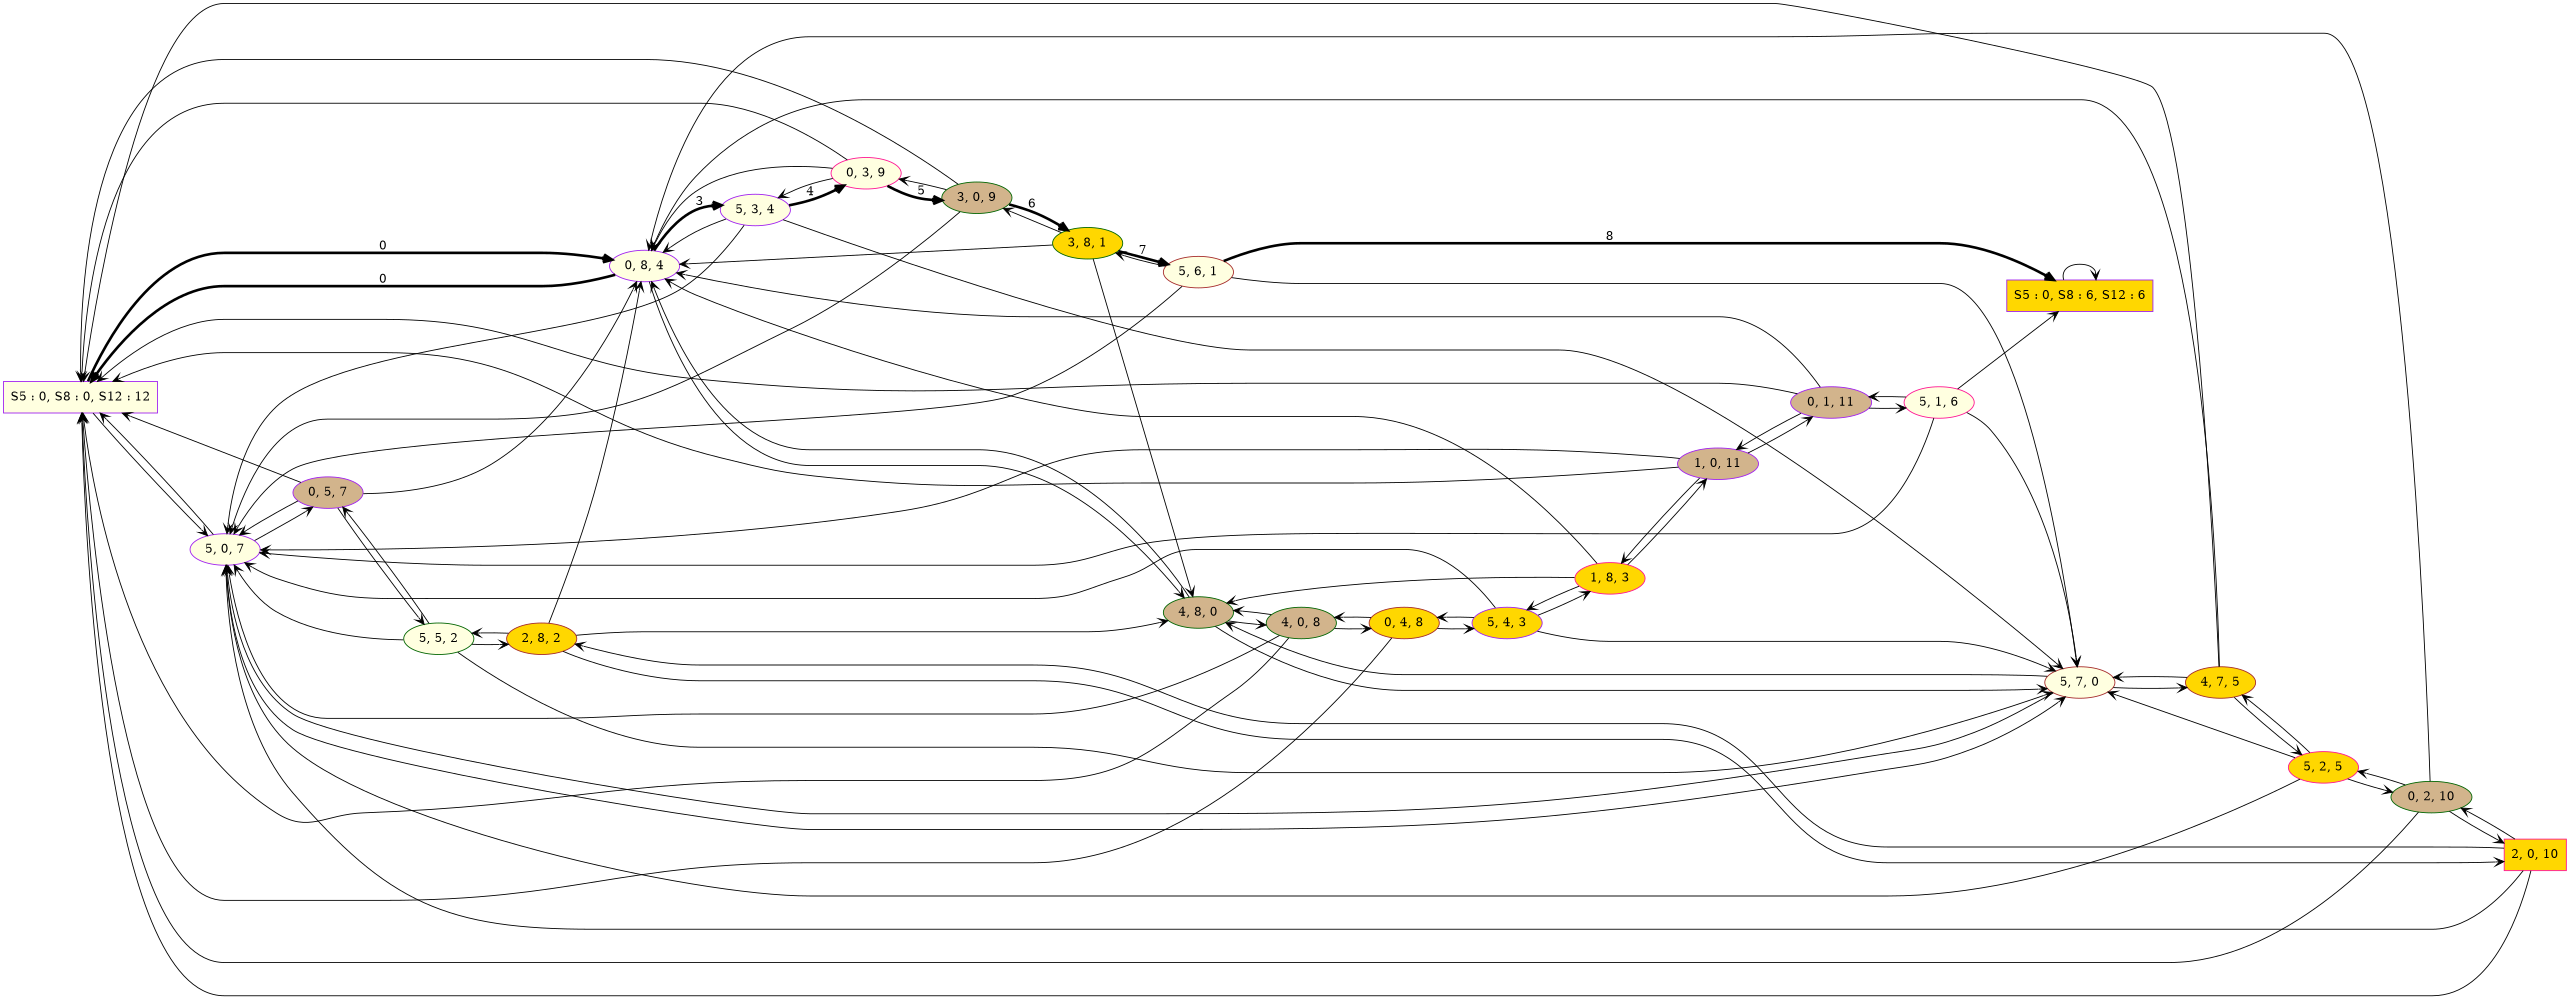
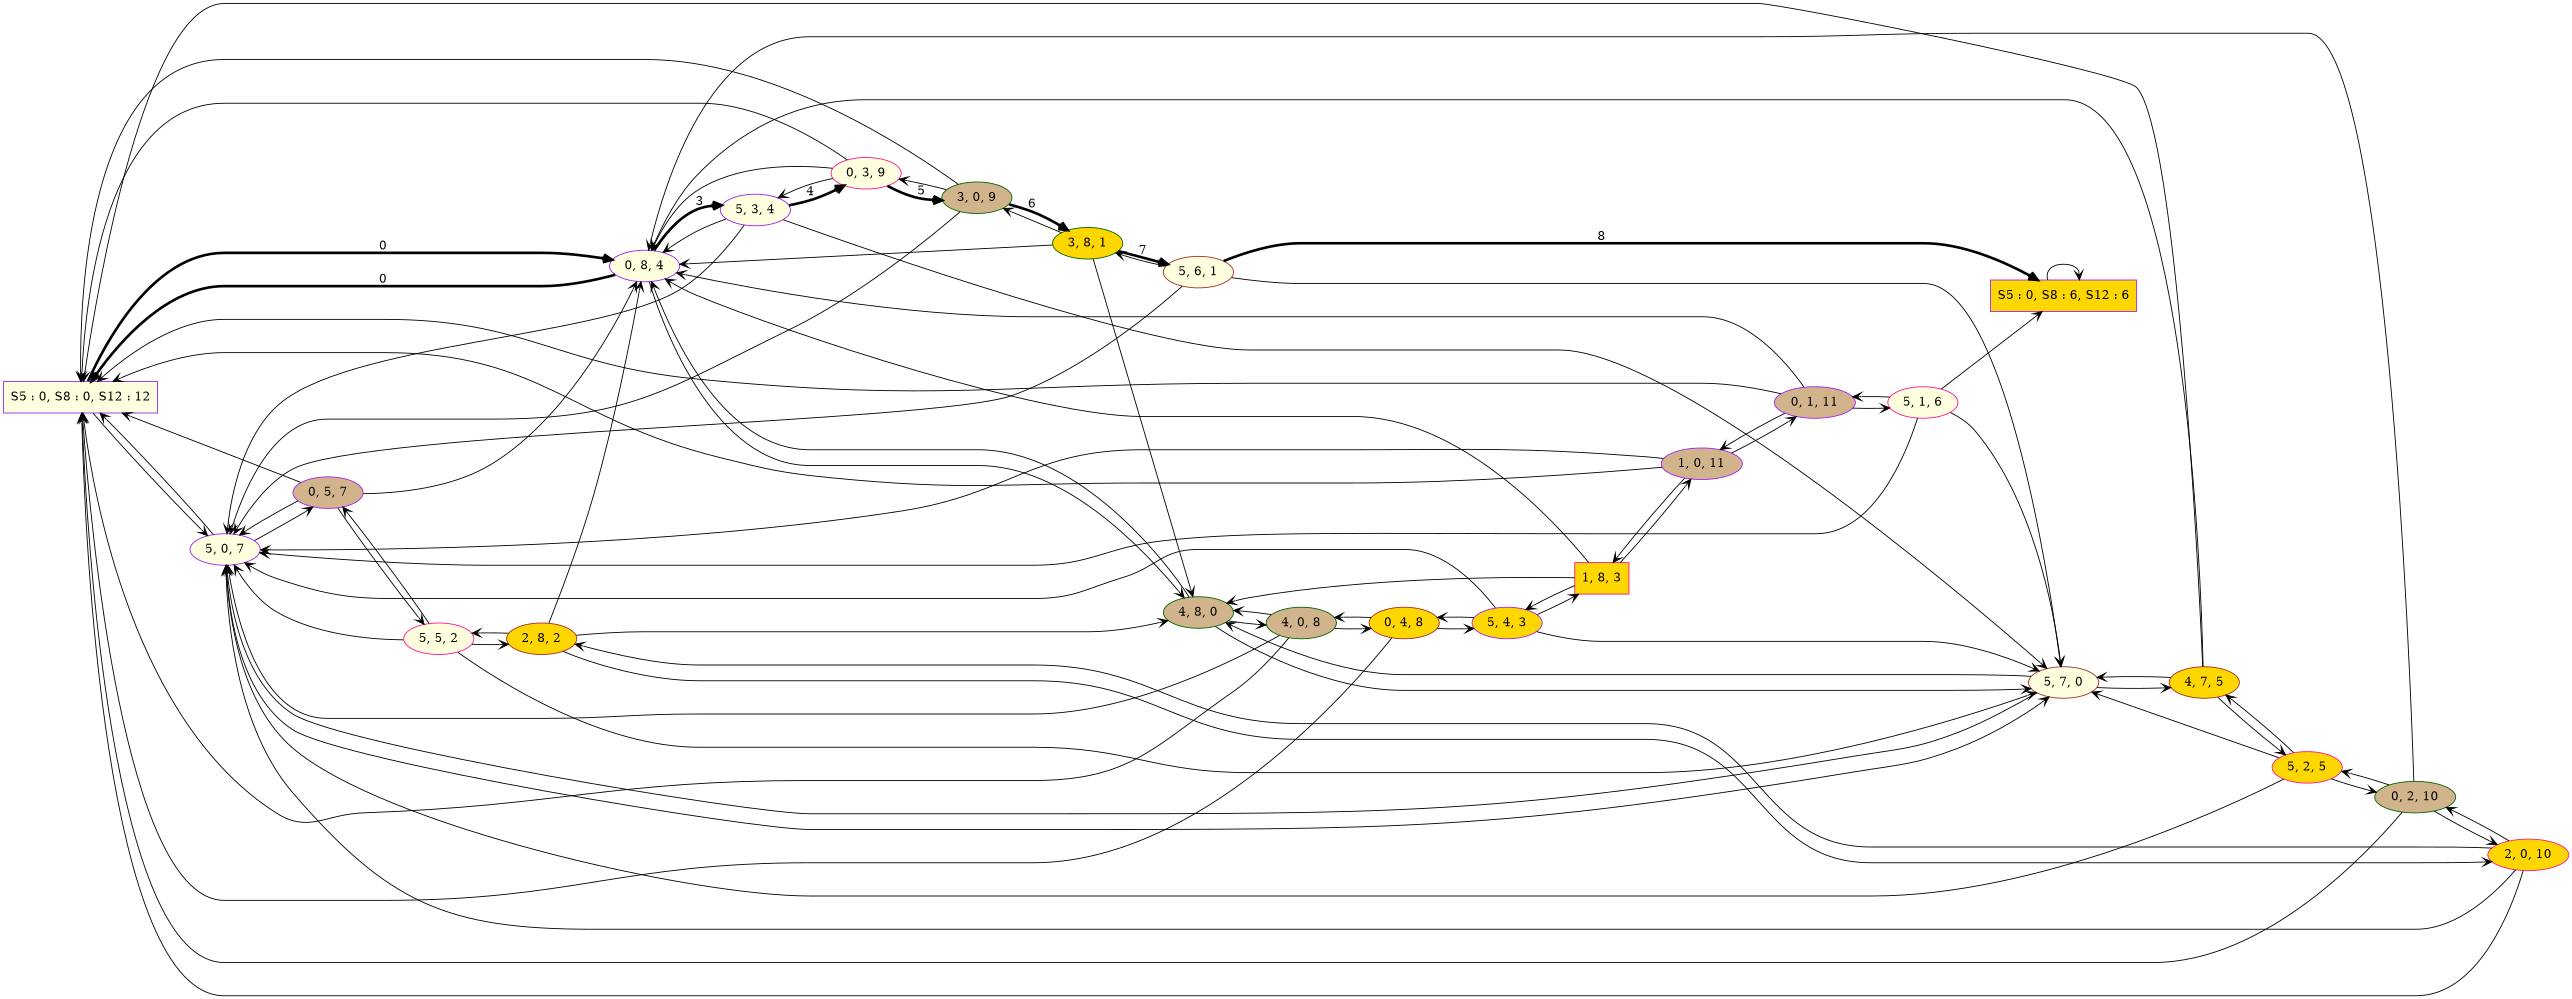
node "1, 8, 3": shape ellipse -> box
node "5, 5, 2": color darkgreen -> deeppink
node "2, 0, 10": shape box -> ellipse
